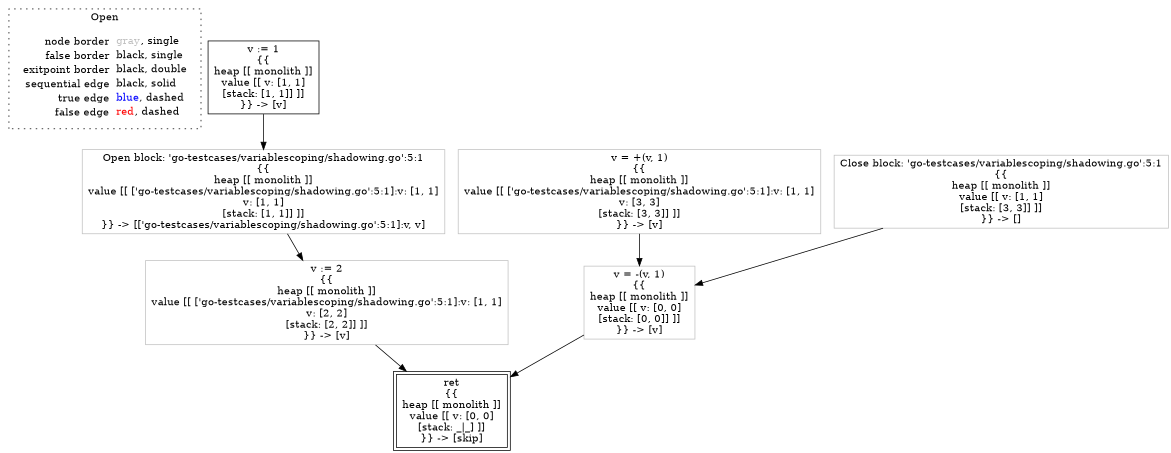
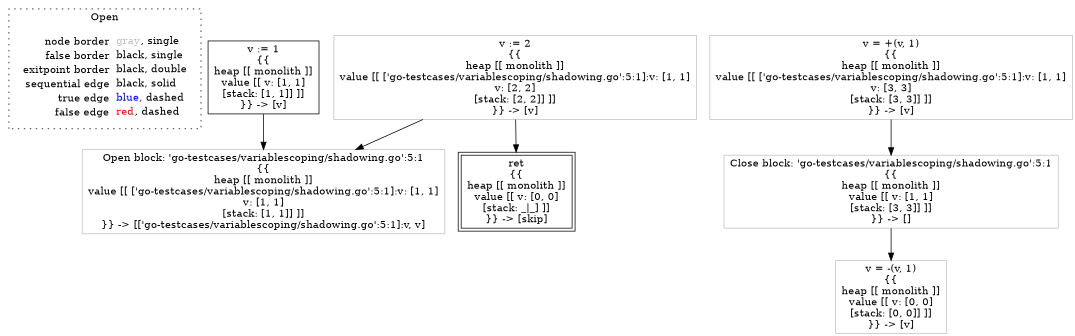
edge "Open block: 'go-testcases/variablescoping/shadowing.go':5:1" -> "v := 2": reversed
edge "v = +(v, 1)" -> "v = -(v, 1)": now "v = +(v, 1)" -> "Close block: 'go-testcases/variablescoping/shadowing.go':5:1"
edge "v = -(v, 1)" -> "ret": removed
